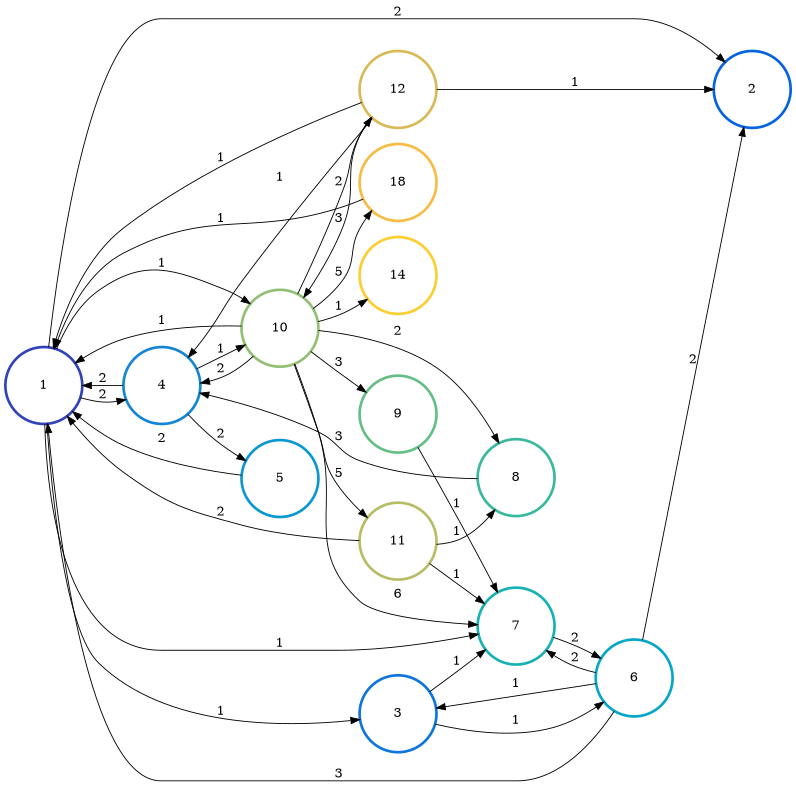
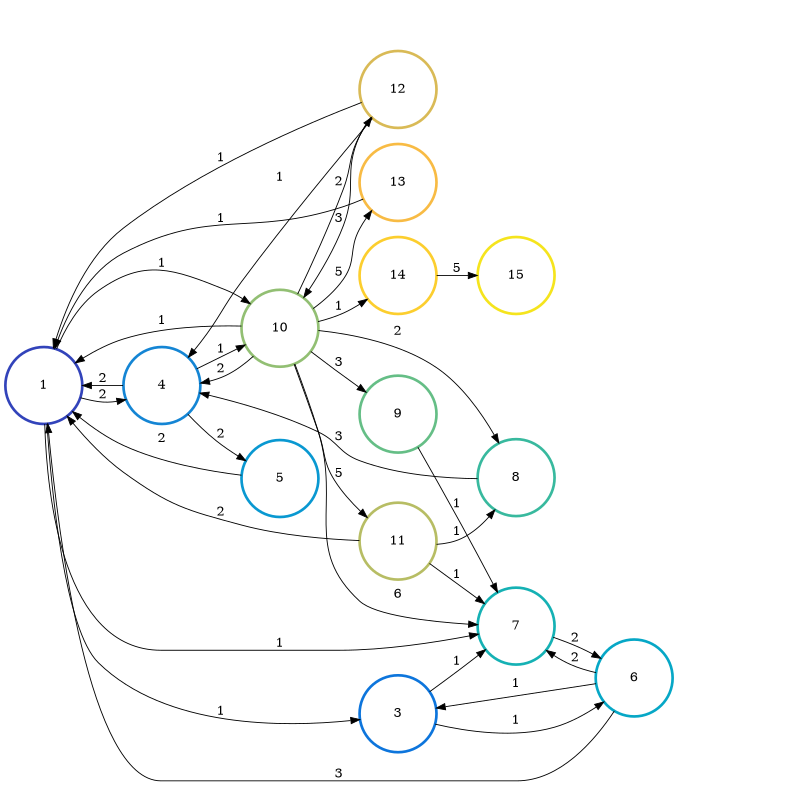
node "2": removed
node "18": label "18" -> "13"
node "15": added
